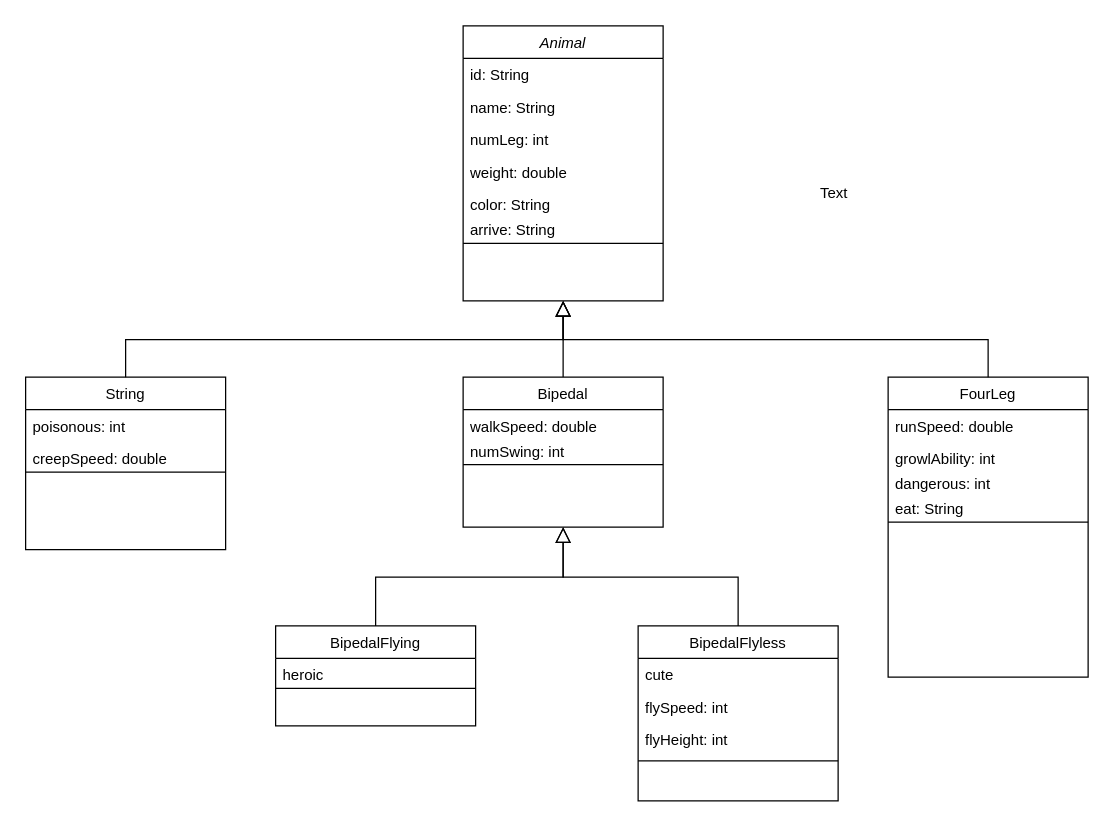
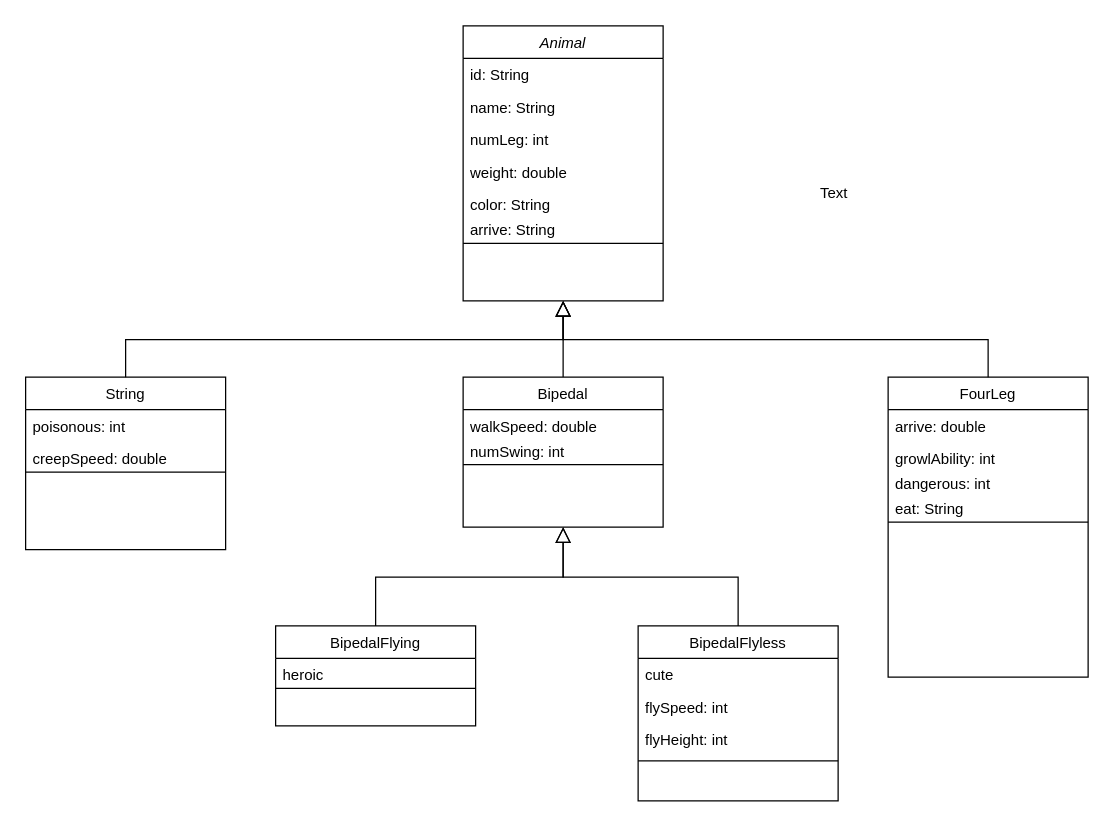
node "runSpeed: double": label "runSpeed: double" -> "arrive: double"
